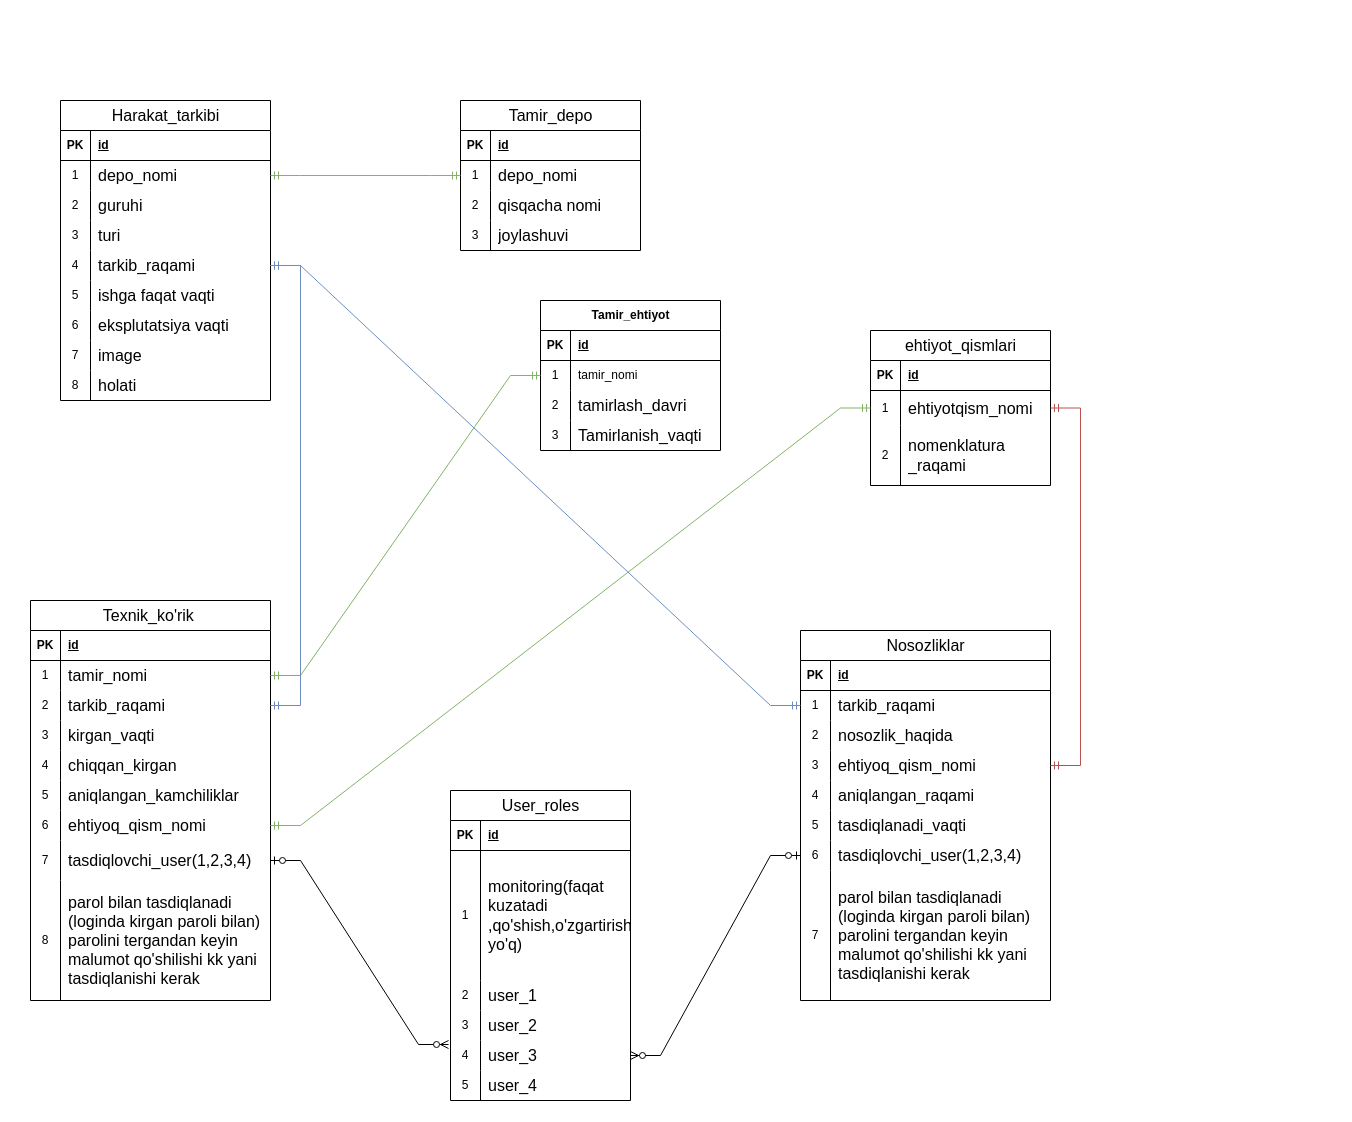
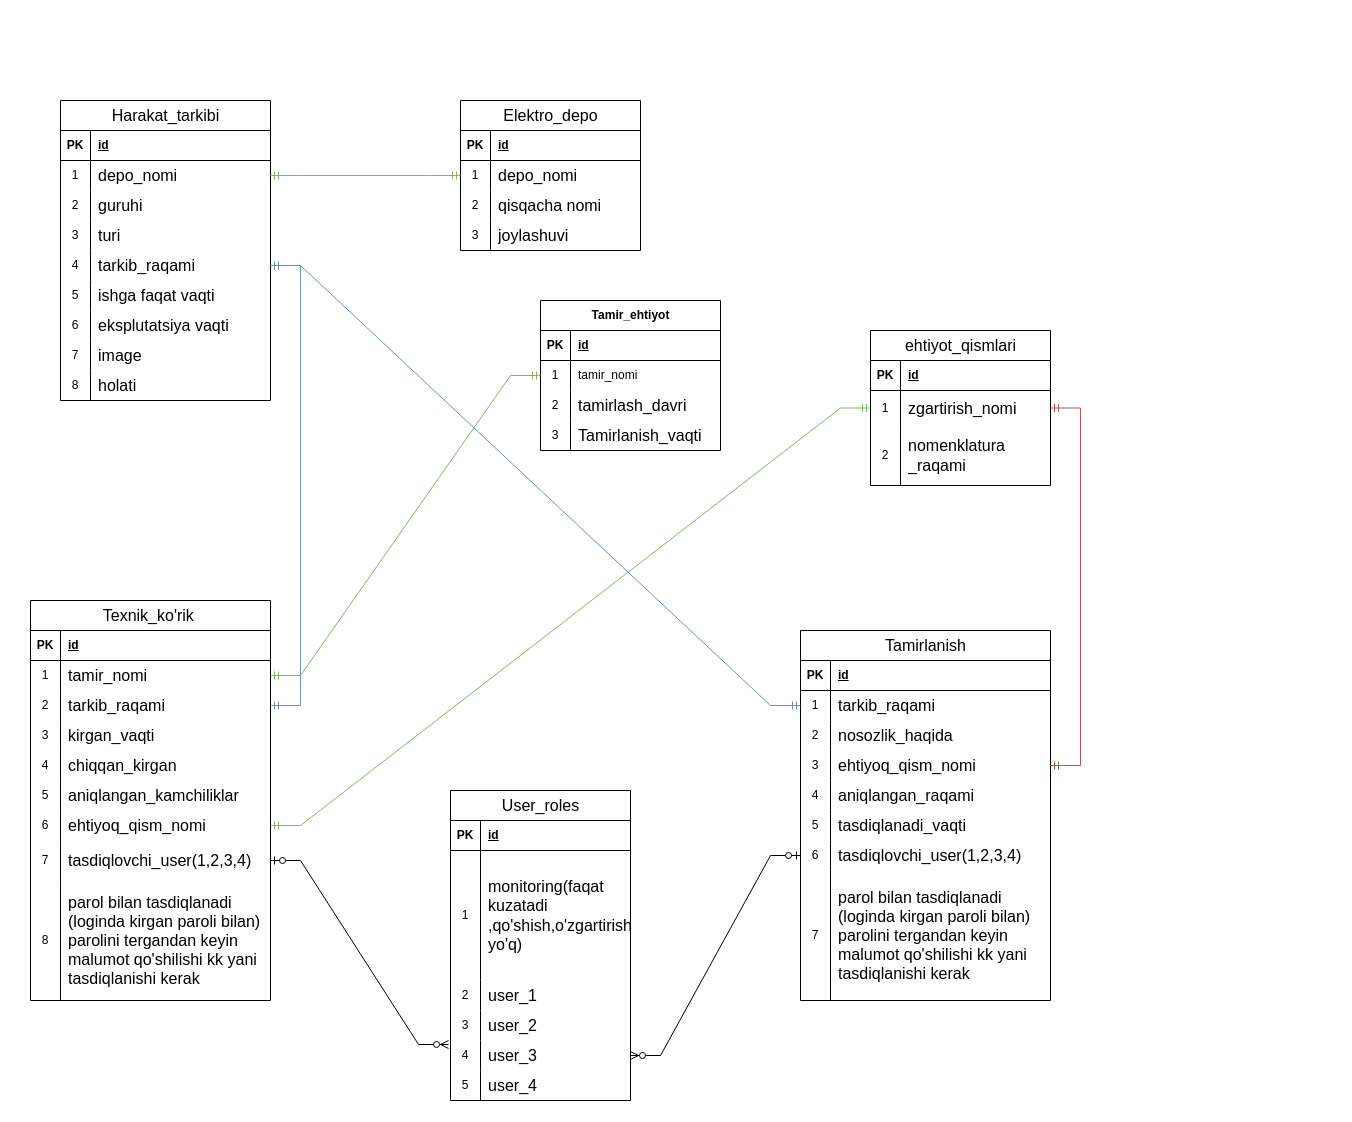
node "Tamir_depo": label "Tamir_depo" -> "Elektro_depo"
node "ehtiyotqism_nomi": label "ehtiyotqism_nomi" -> "zgartirish_nomi"
node "Nosozliklar": label "Nosozliklar" -> "Tamirlanish"
